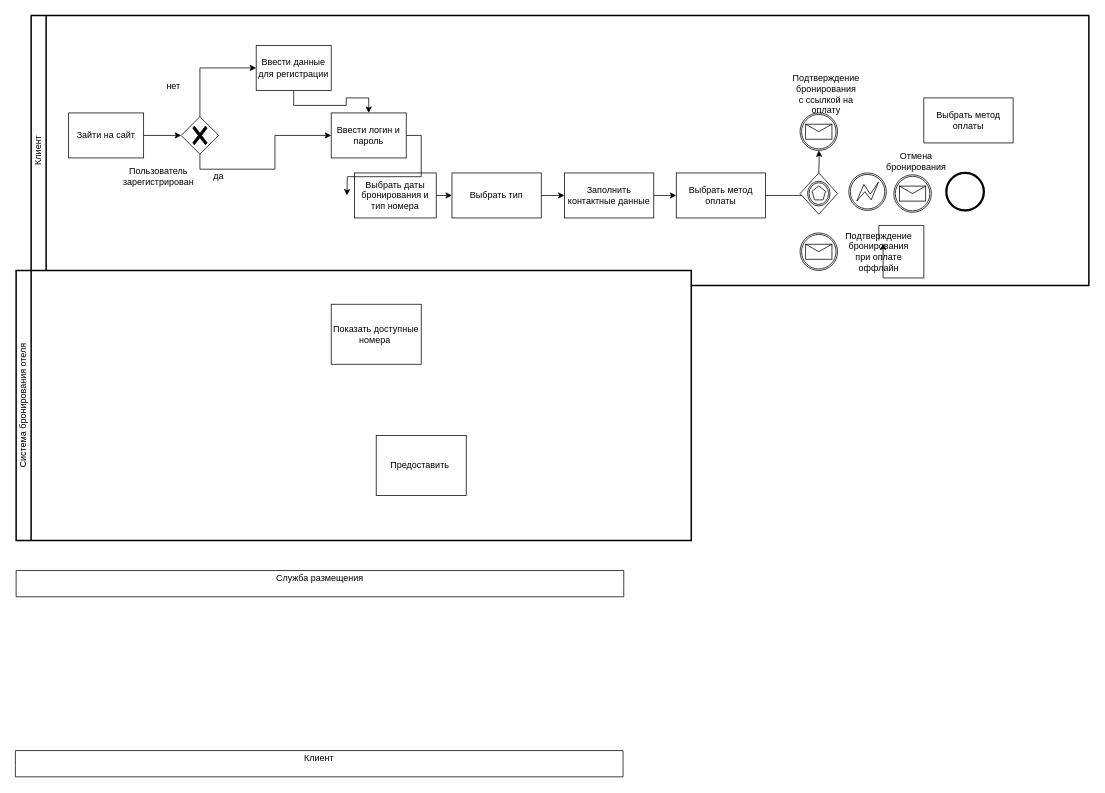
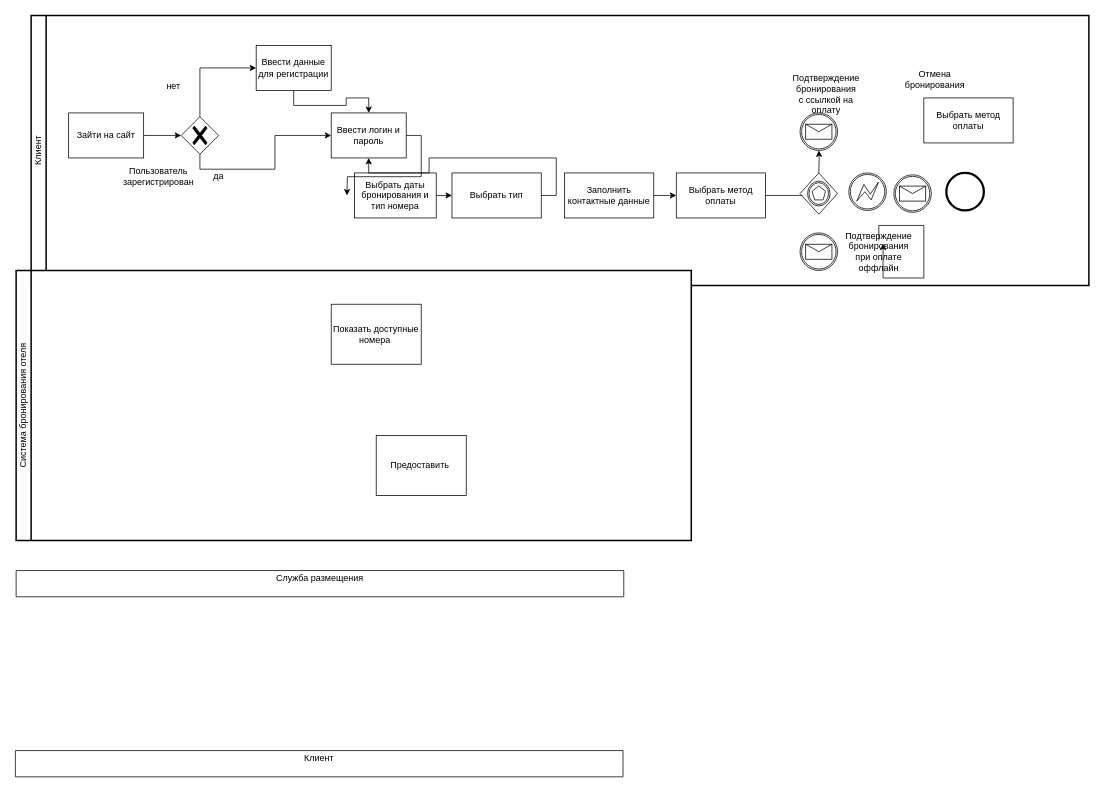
node "Отмена бронирования": moved (916, 162) -> (935, 79)
edge "Выбрать тип" -> "Заполнить контактные данные": now "Выбрать тип" -> "Ввести логин и пароль"
